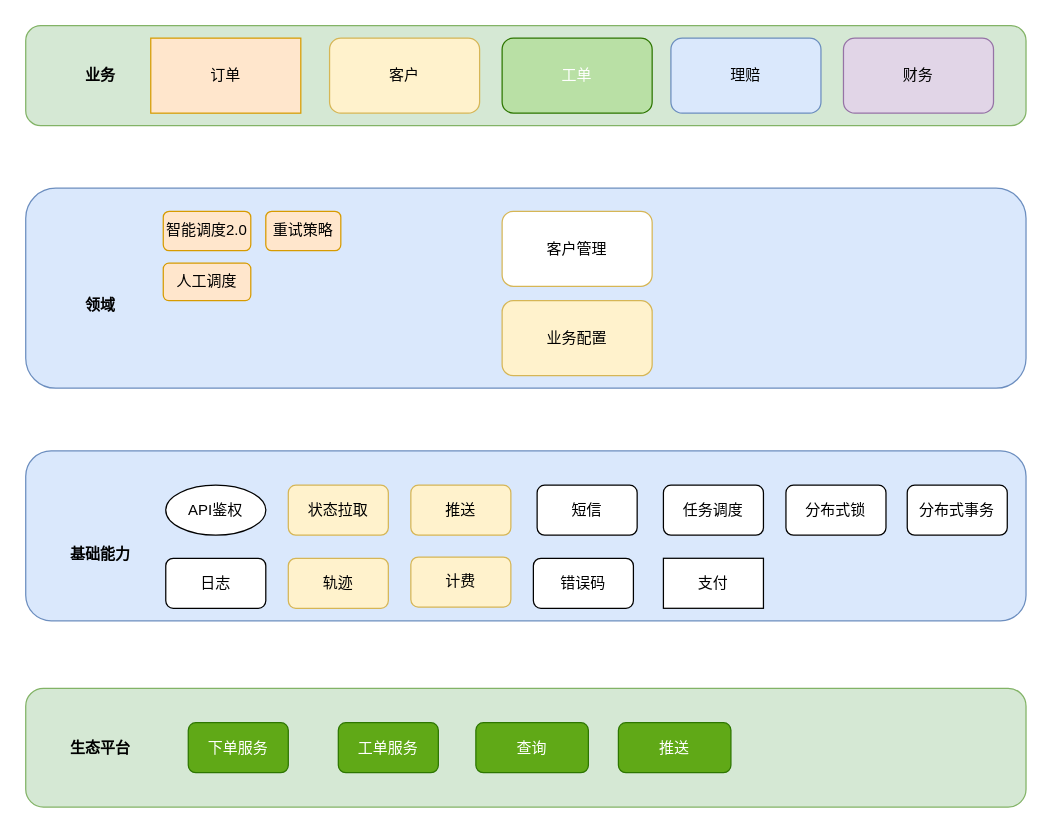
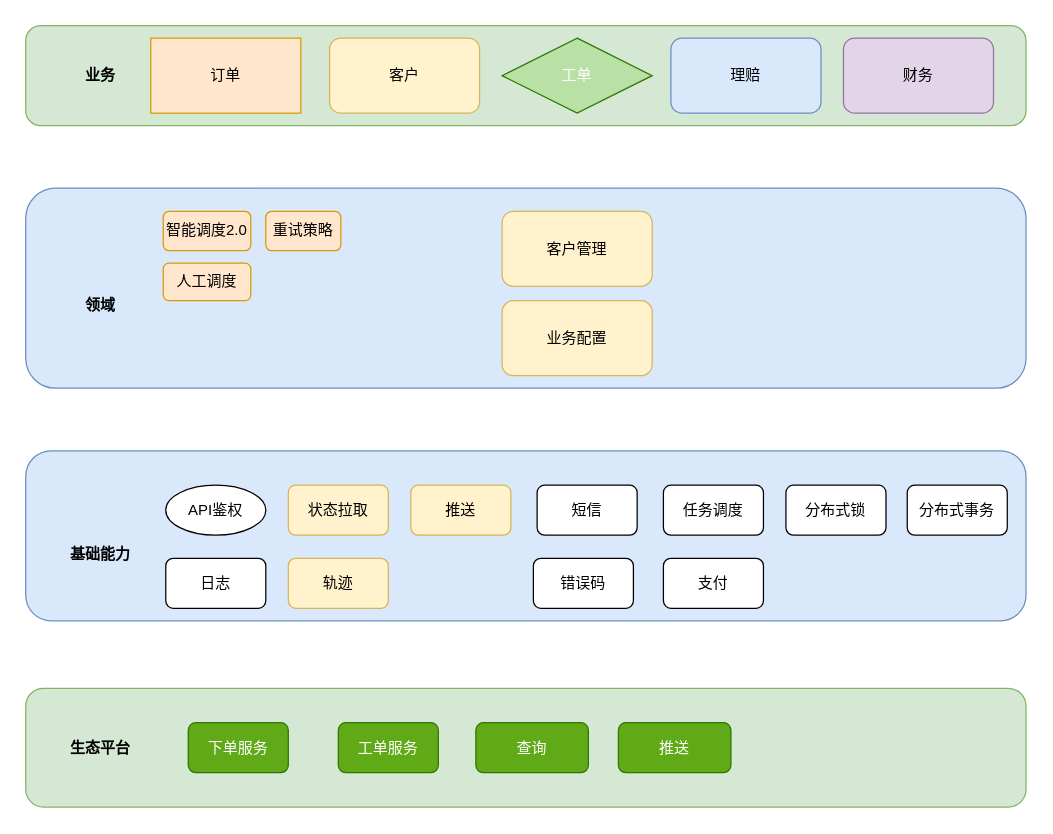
node "工单": shape rounded rectangle -> diamond
node "客户管理": fillcolor #ffffff -> #fff2cc
node "计费": removed
node "支付": shape rectangle -> rounded rectangle
